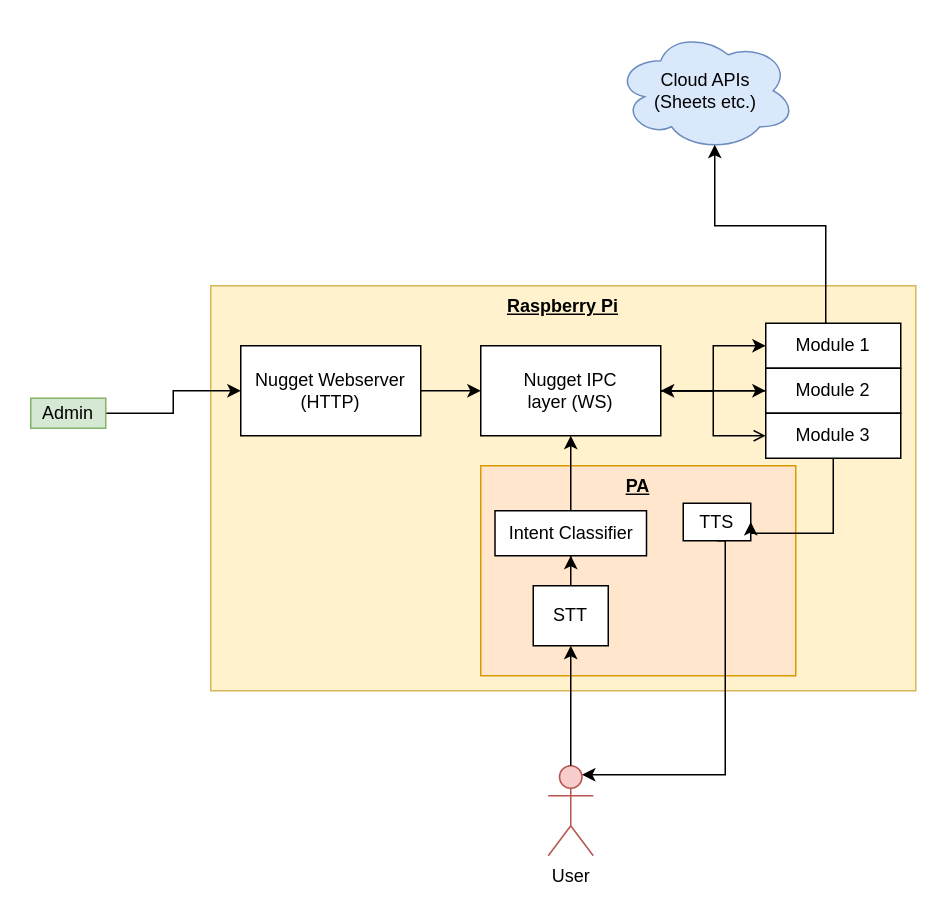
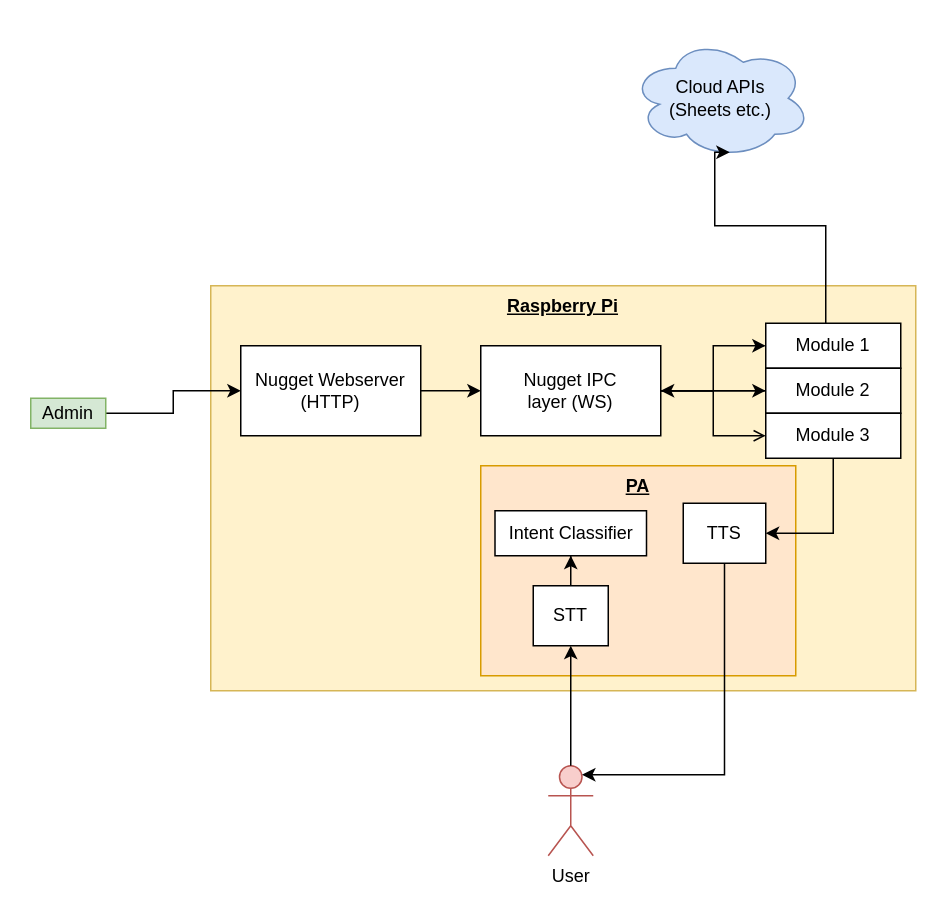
node "Cloud APIs (Sheets etc.)": moved (706, 91) -> (721, 98)
edge "Intent Classifier" -> "Nugget IPC layer (WS)": removed
node "TTS": size 68x38 -> 83x60
